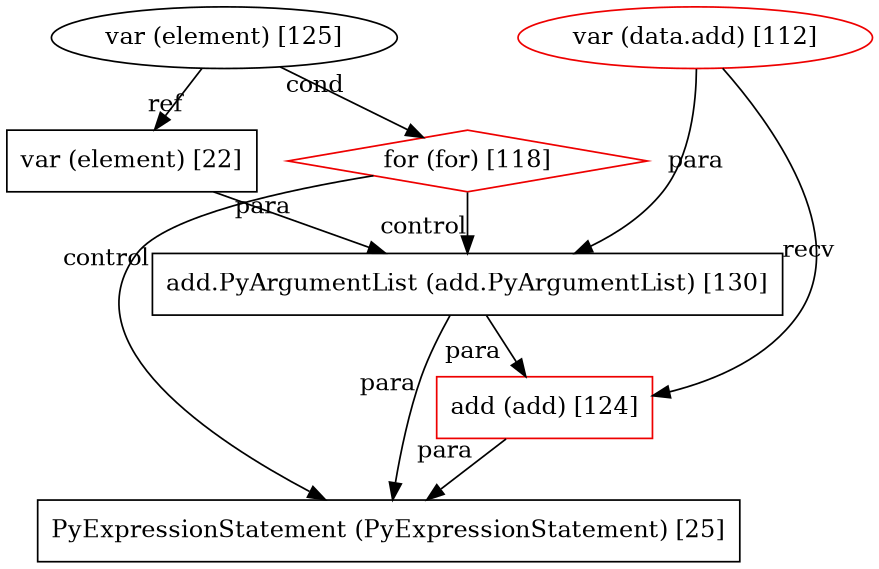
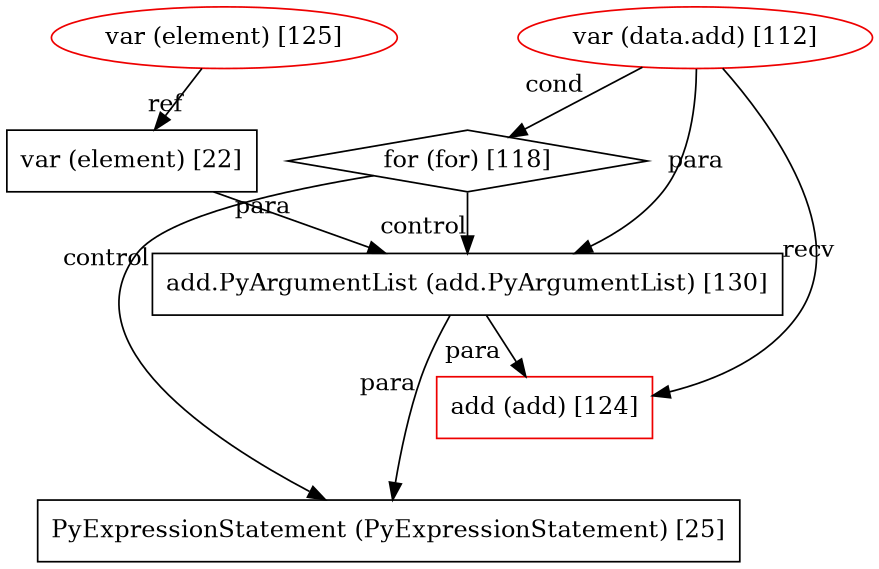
node "var (element) [125]": color null -> red2
edge "var (element) [125]" -> "for (for) [118]": now "var (data.add) [112]" -> "for (for) [118]"
node "for (for) [118]": color red2 -> null
edge "add (add) [124]" -> "PyExpressionStatement (PyExpressionStatement) [25]": removed, label "para"
